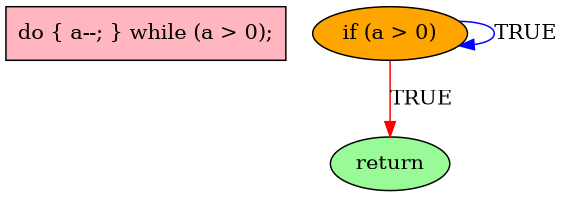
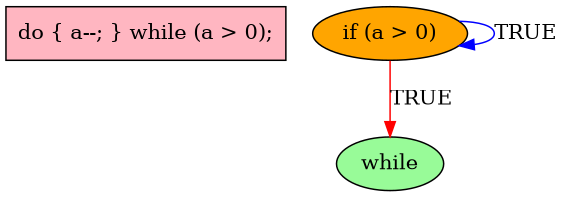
node "return": label "return" -> "while"
